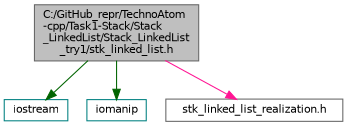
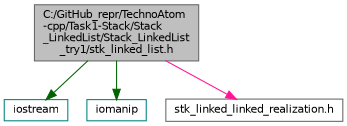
node "stk_linked_list_realization.h": label "stk_linked_list_realization.h" -> "stk_linked_linked_realization.h"
